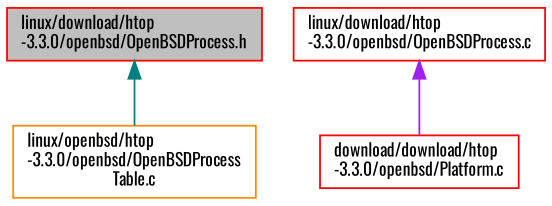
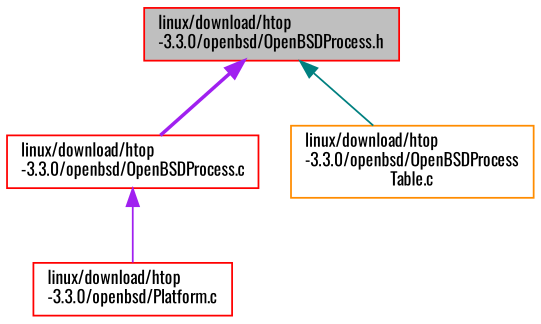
edge "linux/download/htop -3.3.0/openbsd/OpenBSDProcess.c" -> "linux/download/htop -3.3.0/openbsd/OpenBSDProcess.h": added
node "linux/openbsd/htop -3.3.0/openbsd/OpenBSDProcess Table.c": label "linux/openbsd/htop -3.3.0/openbsd/OpenBSDProcess Table.c" -> "linux/download/htop -3.3.0/openbsd/OpenBSDProcess Table.c"
node "download/download/htop -3.3.0/openbsd/Platform.c": label "download/download/htop -3.3.0/openbsd/Platform.c" -> "linux/download/htop -3.3.0/openbsd/Platform.c"
